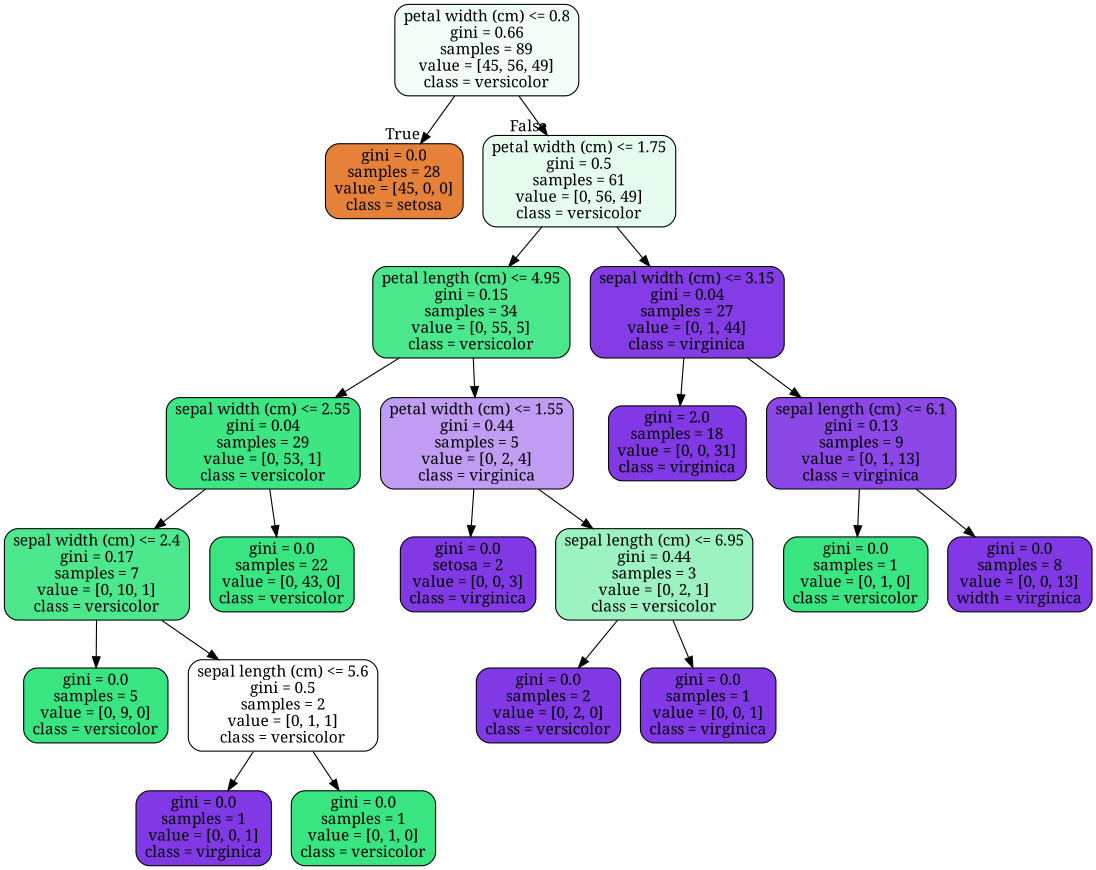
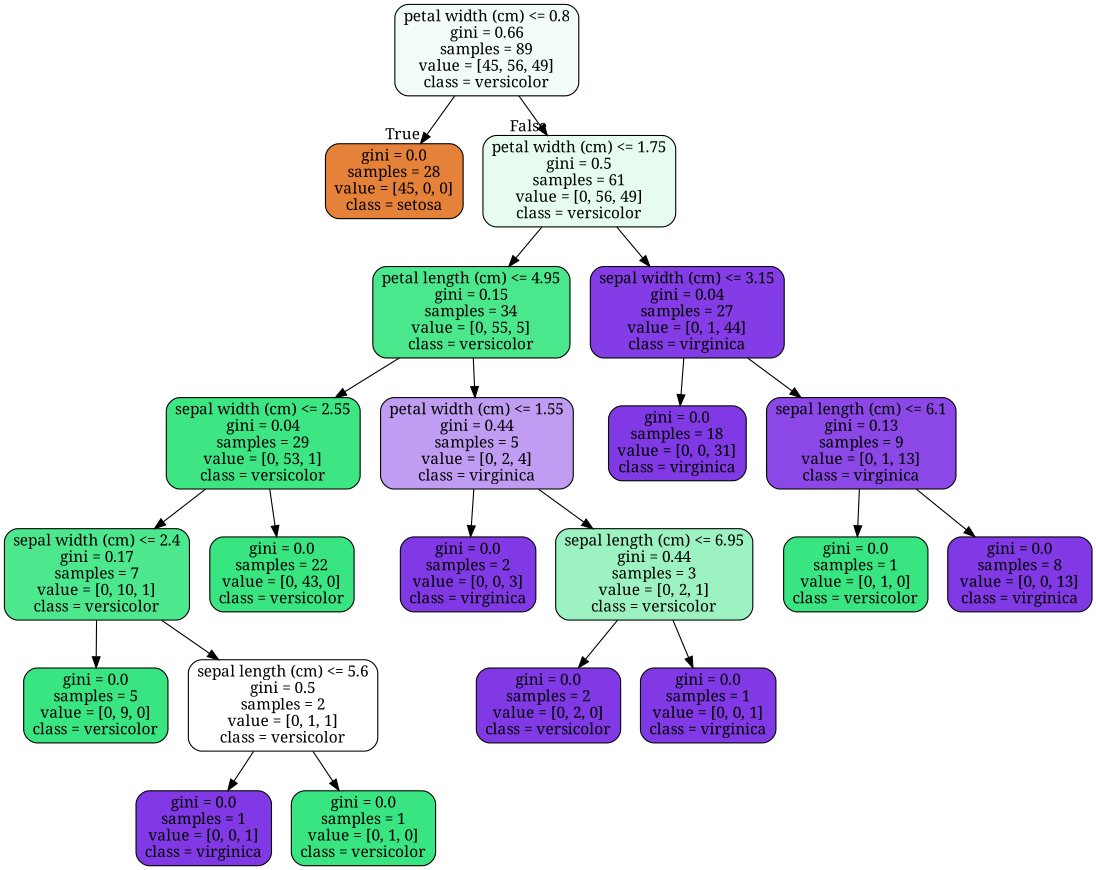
node "gini = 2.0 samples = 18 value = [0, 0, 31] class = virginica": label "gini = 2.0 samples = 18 value = [0, 0, 31] class = virginica" -> "gini = 0.0 samples = 18 value = [0, 0, 31] class = virginica"
node "gini = 0.0 setosa = 2 value = [0, 0, 3] class = virginica": label "gini = 0.0 setosa = 2 value = [0, 0, 3] class = virginica" -> "gini = 0.0 samples = 2 value = [0, 0, 3] class = virginica"
node "gini = 0.0 samples = 8 value = [0, 0, 13] width = virginica": label "gini = 0.0 samples = 8 value = [0, 0, 13] width = virginica" -> "gini = 0.0 samples = 8 value = [0, 0, 13] class = virginica"
